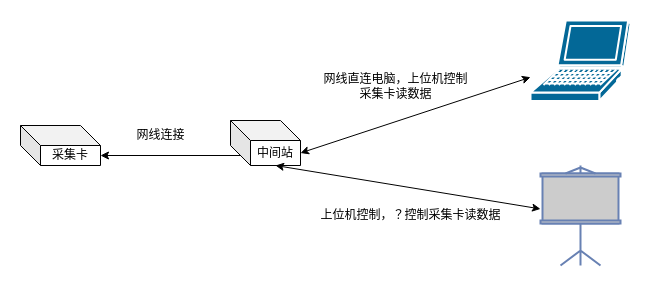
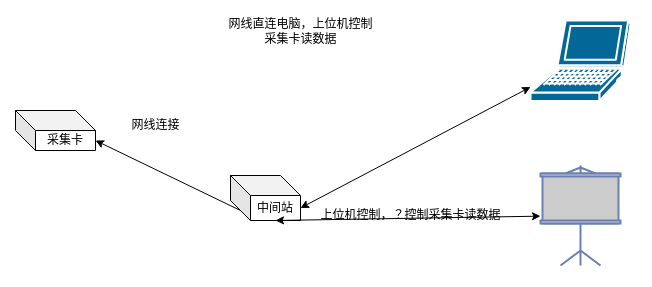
node "网线直连电脑，上位机控制 采集卡读数据": moved (396, 86) -> (301, 31)
node "网线连接": moved (161, 136) -> (156, 126)
node "中间站": moved (266, 143) -> (266, 198)
node "采集卡": moved (61, 146) -> (56, 131)
